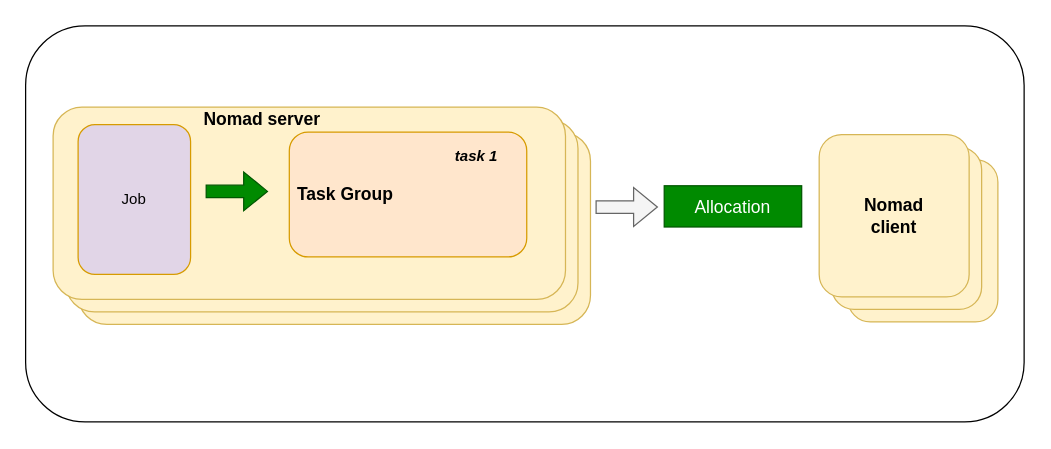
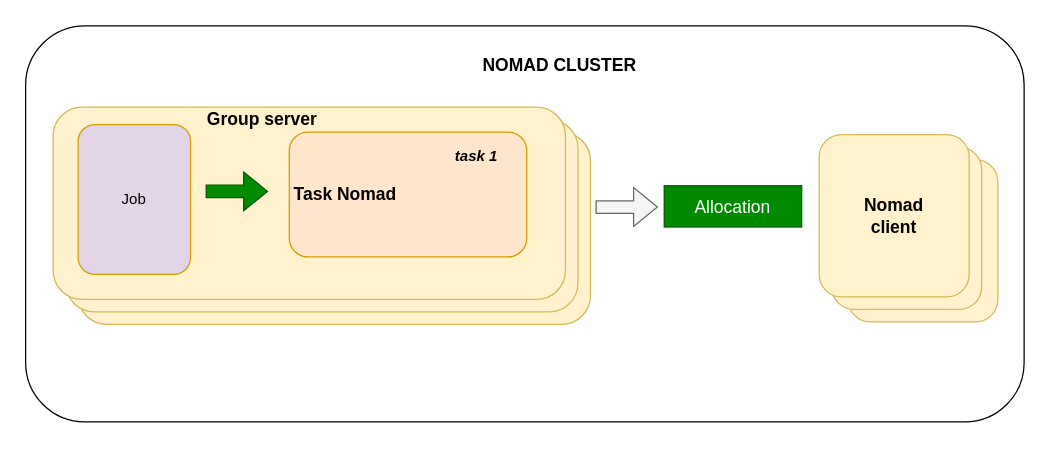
node "NOMAD CLUSTER": added
node "Nomad server": label "Nomad server" -> "Group server"
node "Task Group": label "Task Group" -> "Task Nomad"
